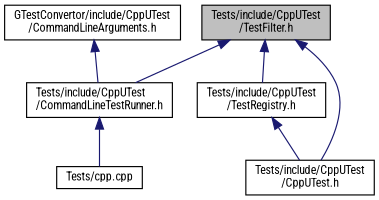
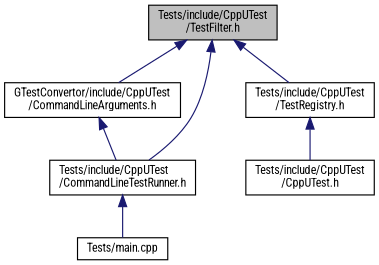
edge "Tests/include/CppUTest /CppUTest.h" -> "Tests/include/CppUTest /TestFilter.h": now "GTestConvertor/include/CppUTest /CommandLineArguments.h" -> "Tests/include/CppUTest /TestFilter.h"
node "Tests/cpp.cpp": label "Tests/cpp.cpp" -> "Tests/main.cpp"
